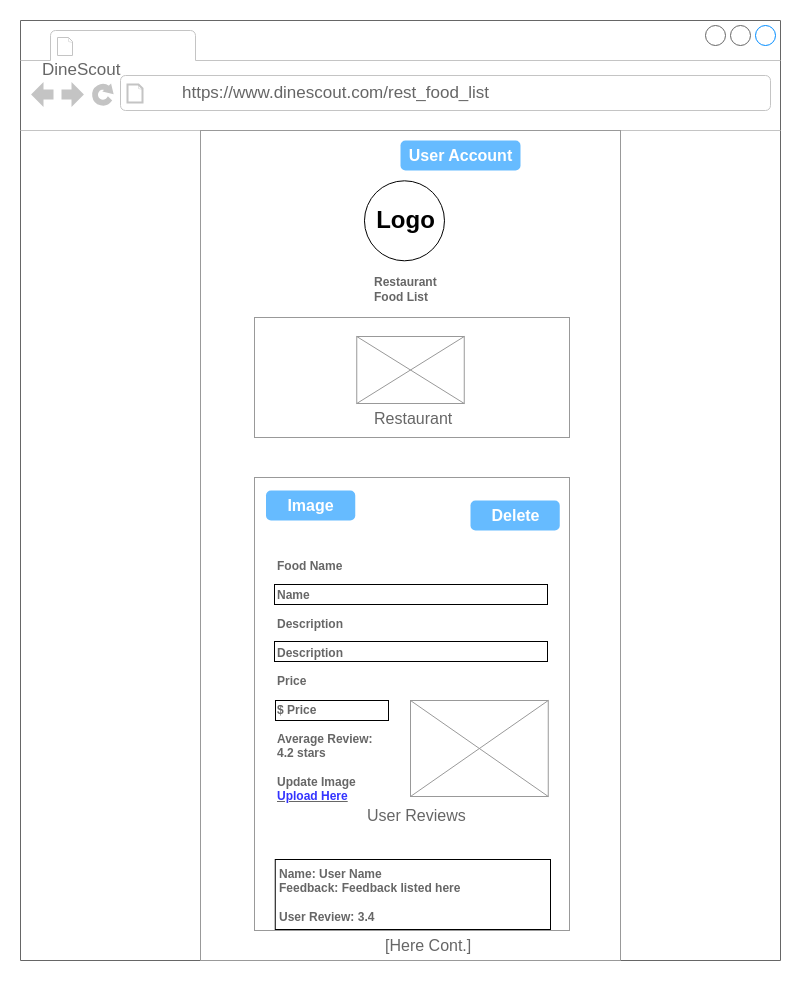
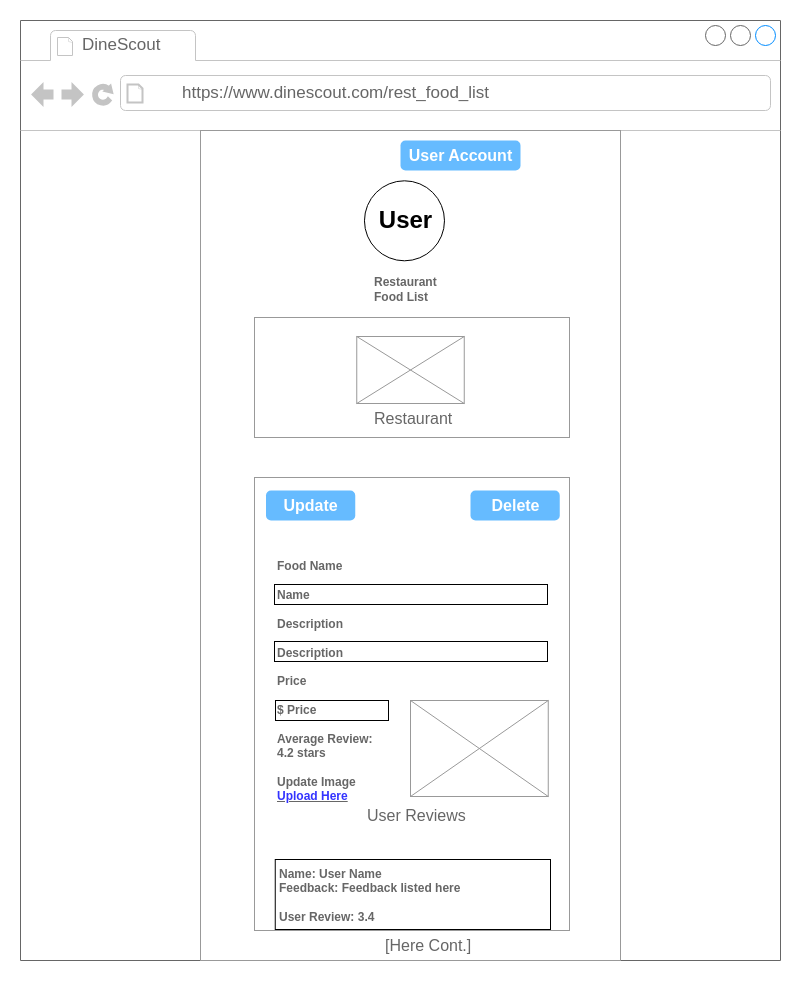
node "DineScout": moved (96, 71) -> (136, 46)
node "Logo": label "Logo" -> "User"
node "Image": label "Image" -> "Update"
node "Delete": moved (515, 516) -> (515, 506)
